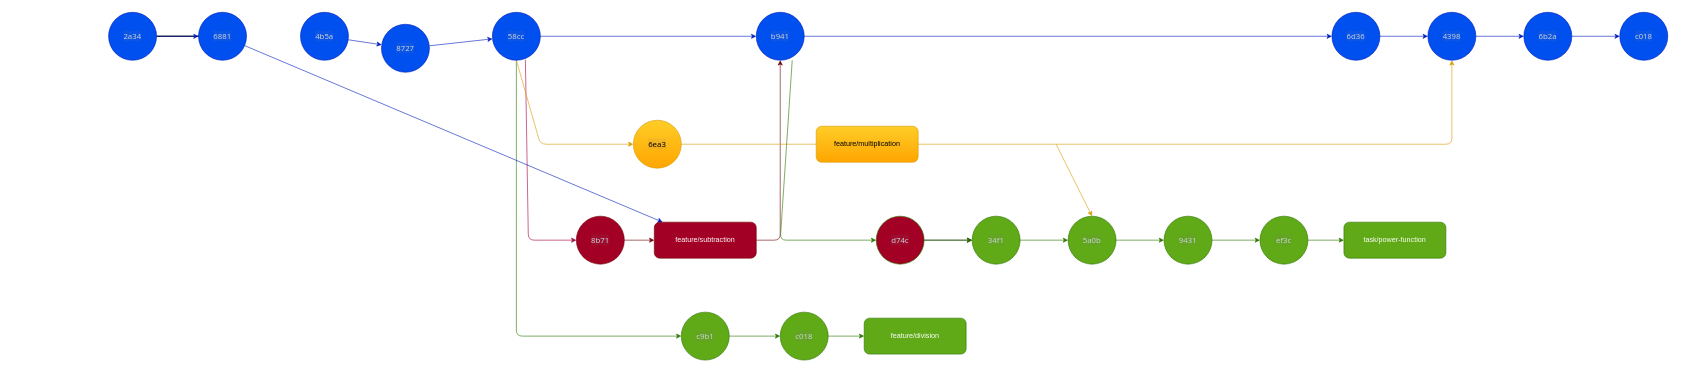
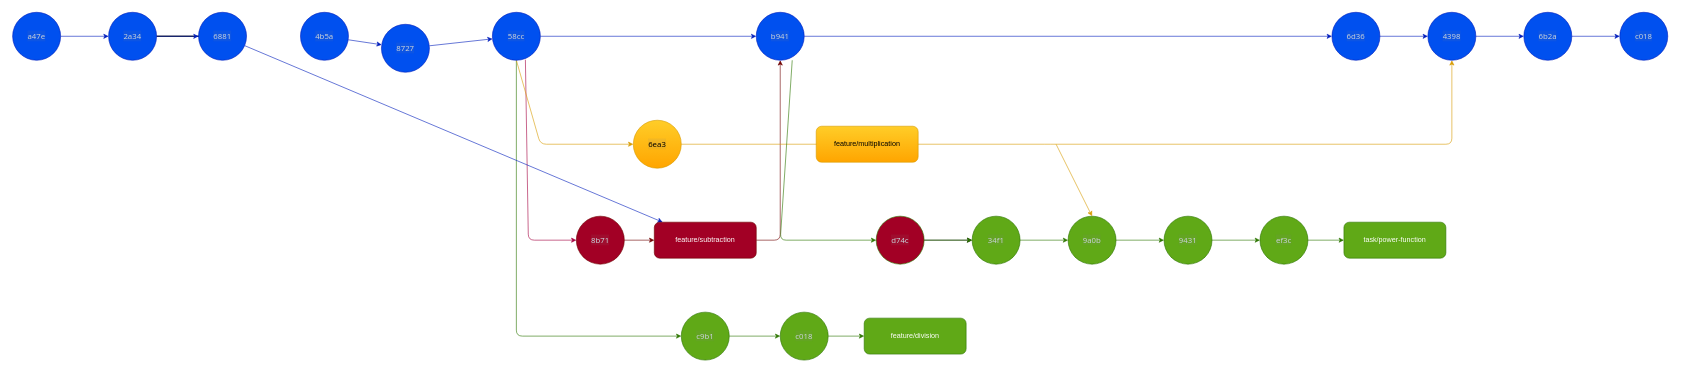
node "a47e": added
edge "a47e" -> "2a34": added
node "5a0b": label "5a0b" -> "9a0b"
